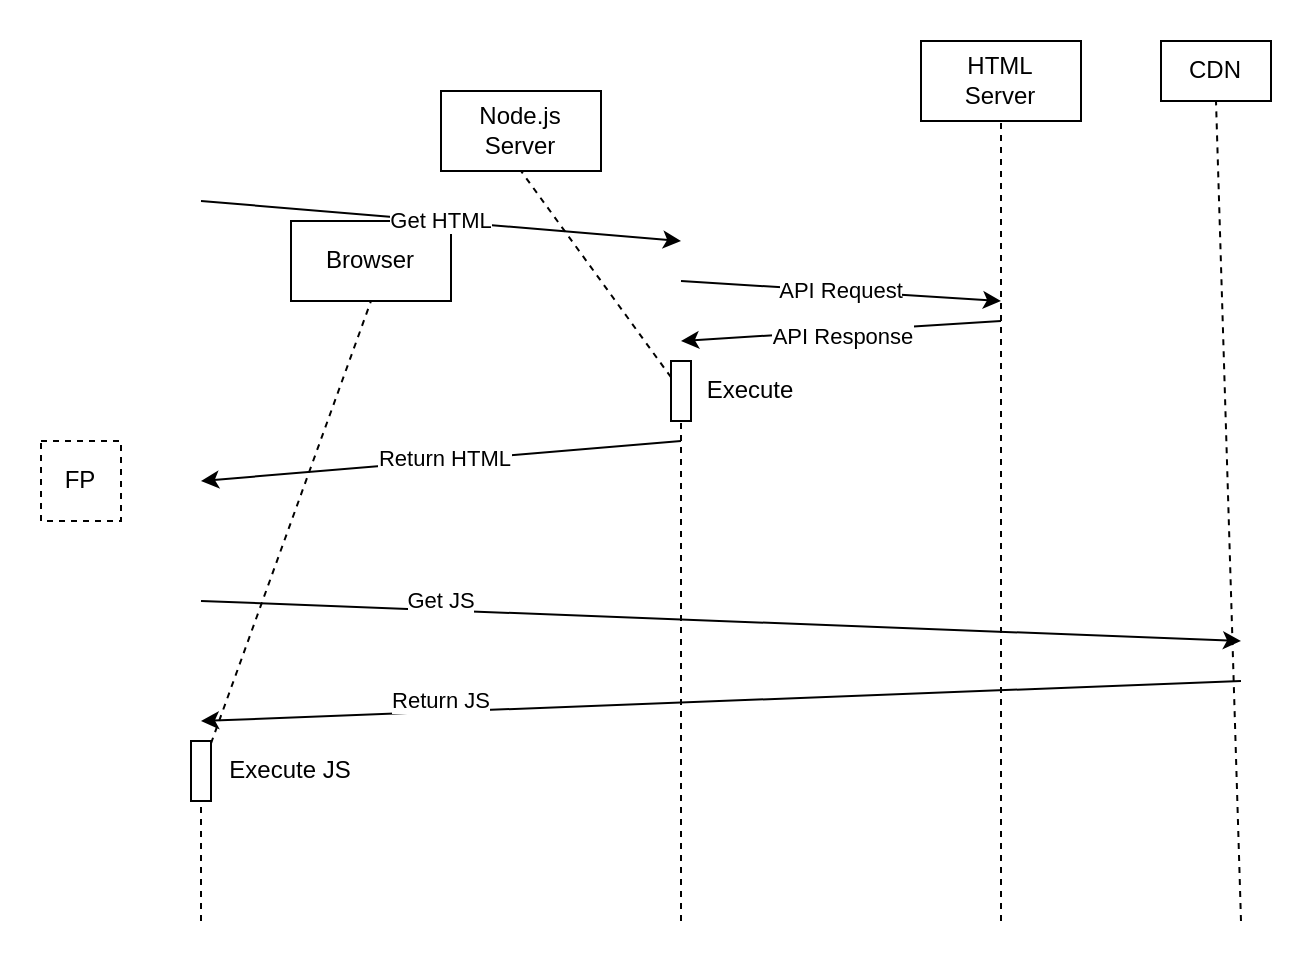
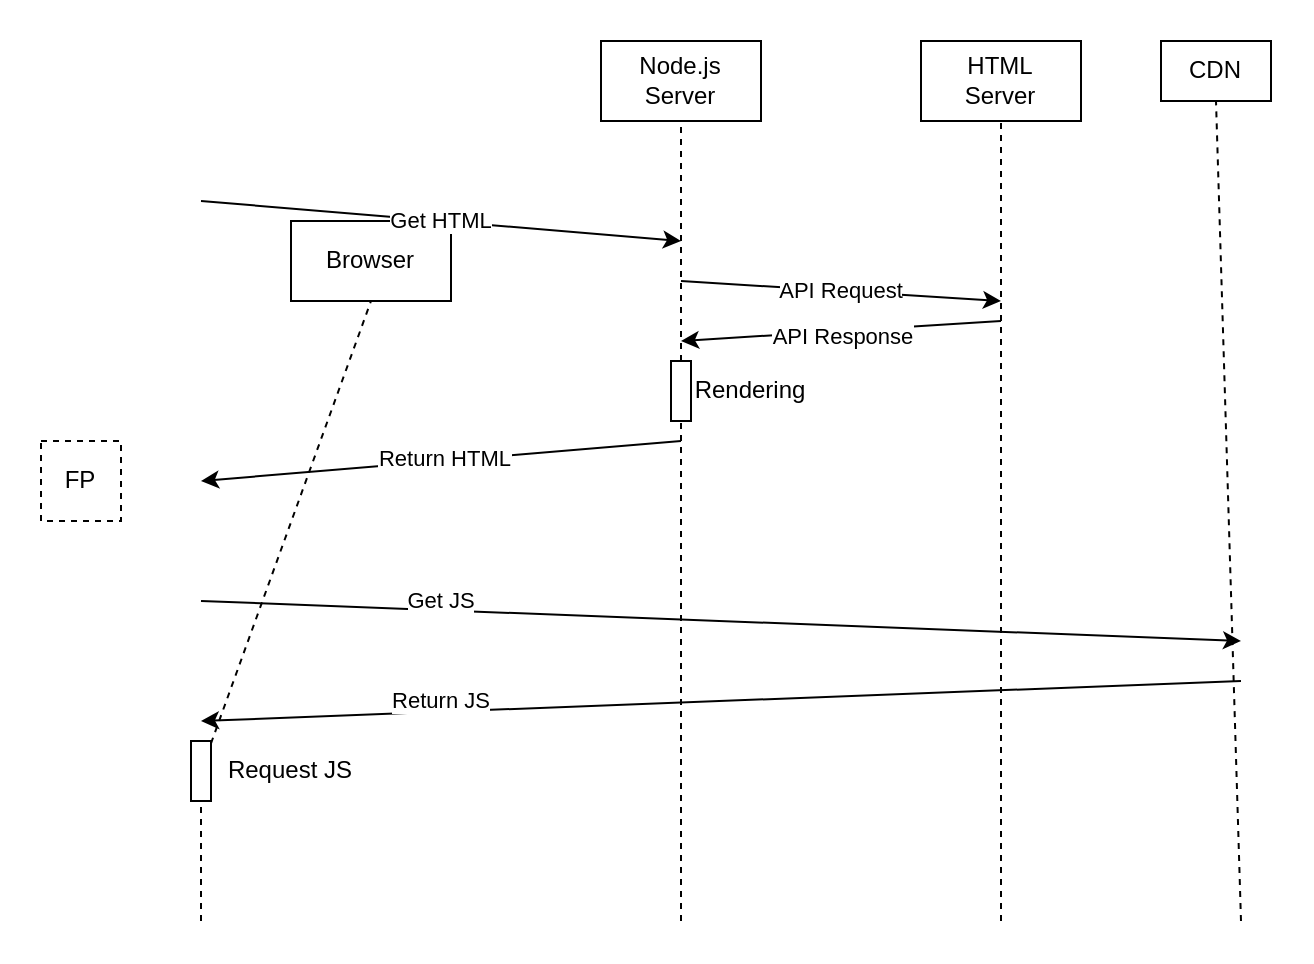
node "Node.js Server": moved (521, 131) -> (681, 81)
node "Execute": label "Execute" -> "Rendering"
node "Execute JS": label "Execute JS" -> "Request JS"
